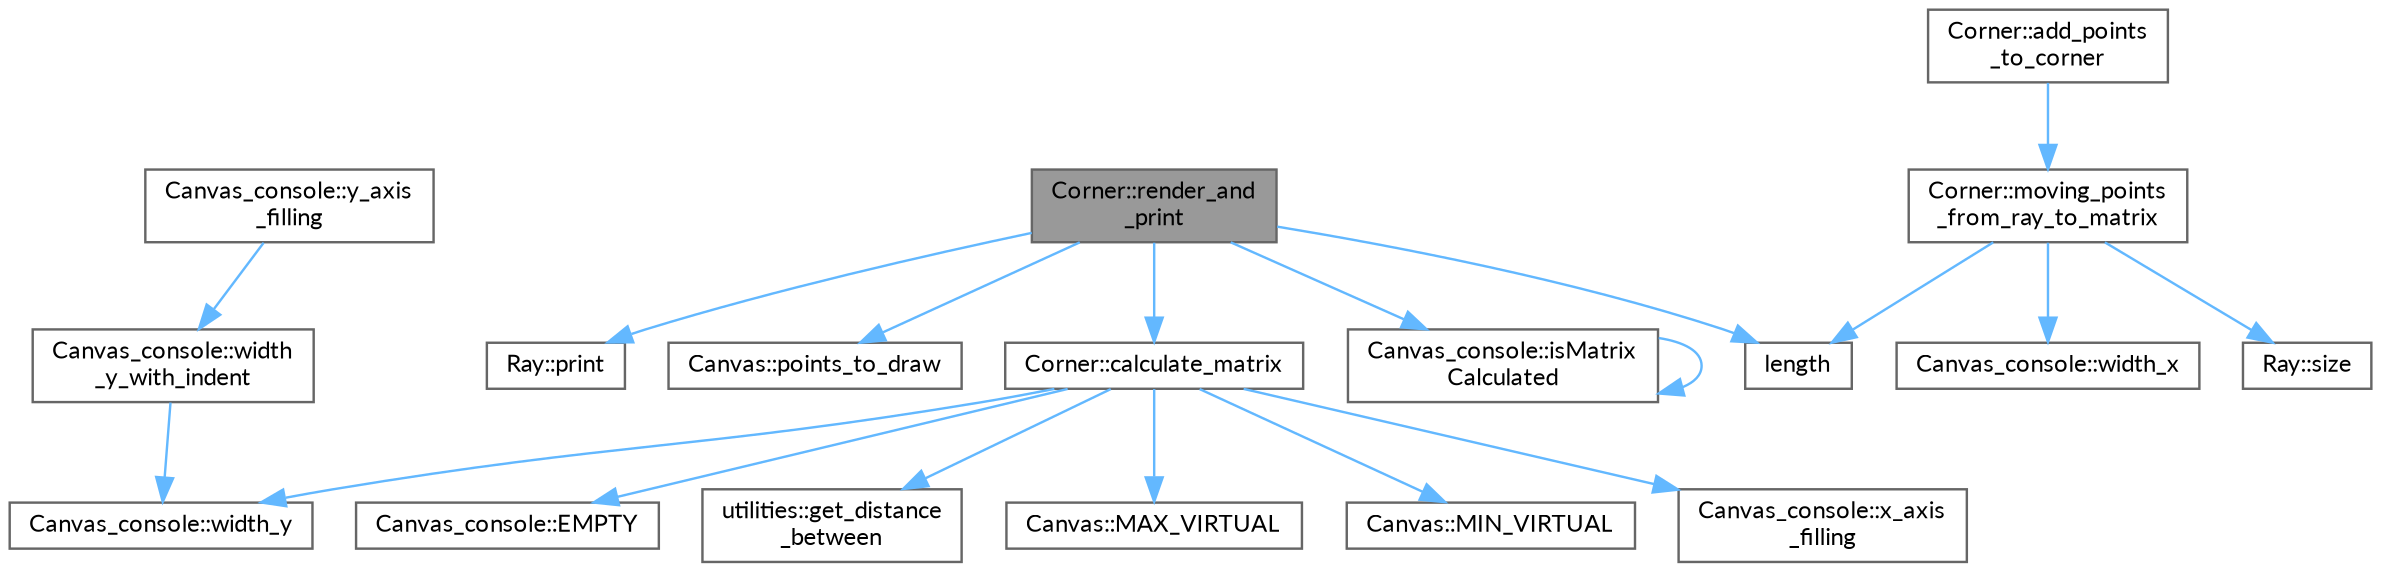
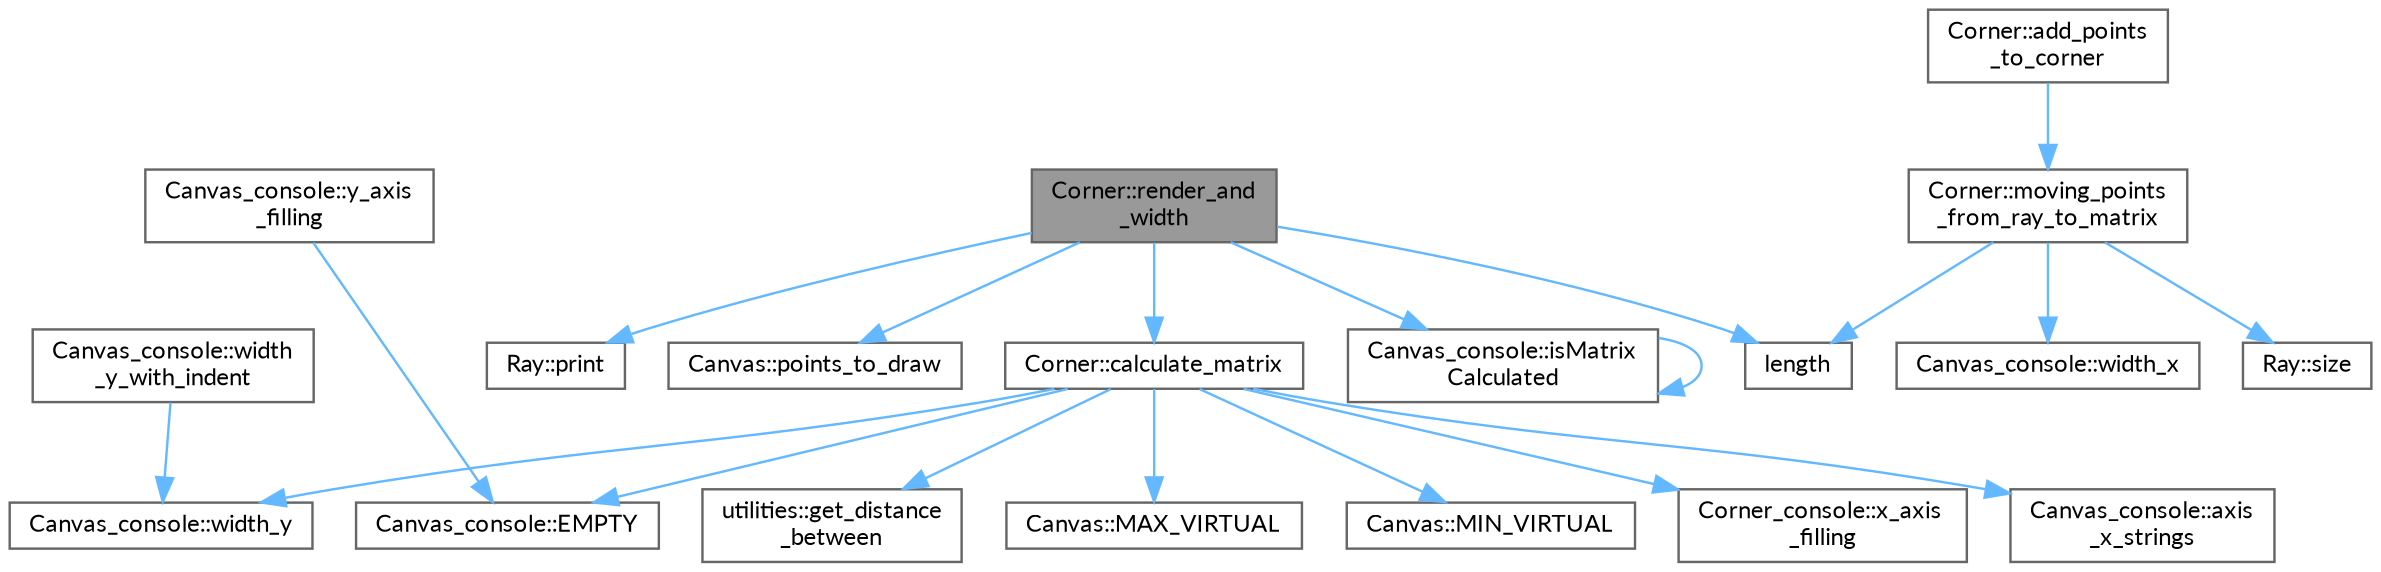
node "Corner::render_and _print": label "Corner::render_and _print" -> "Corner::render_and _width"
edge "Canvas_console::y_axis _filling" -> "Canvas_console::width _y_with_indent": now "Canvas_console::y_axis _filling" -> "Canvas_console::EMPTY"
node "Canvas_console::x_axis _filling": label "Canvas_console::x_axis _filling" -> "Corner_console::x_axis _filling"
node "Canvas_console::axis _x_strings": added
